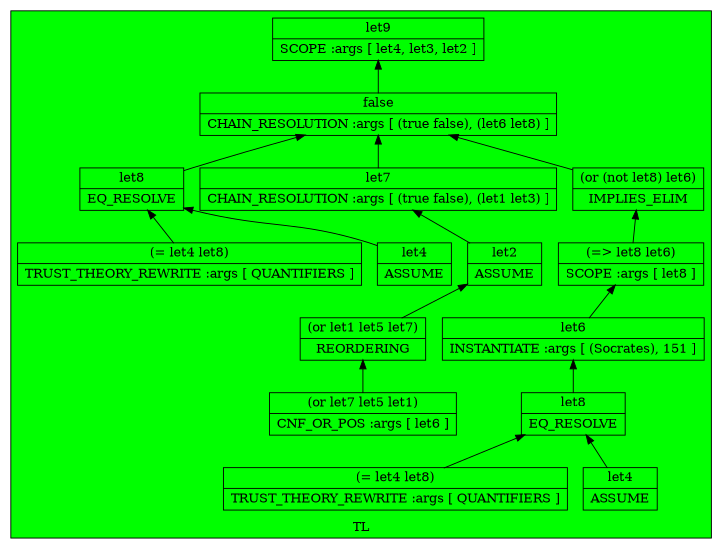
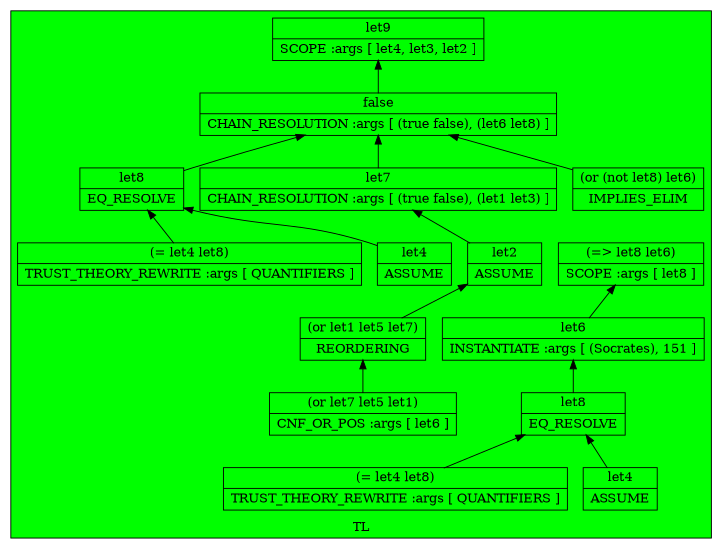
edge "(=> let8 let6)" -> "(or (not let8) let6)": removed
